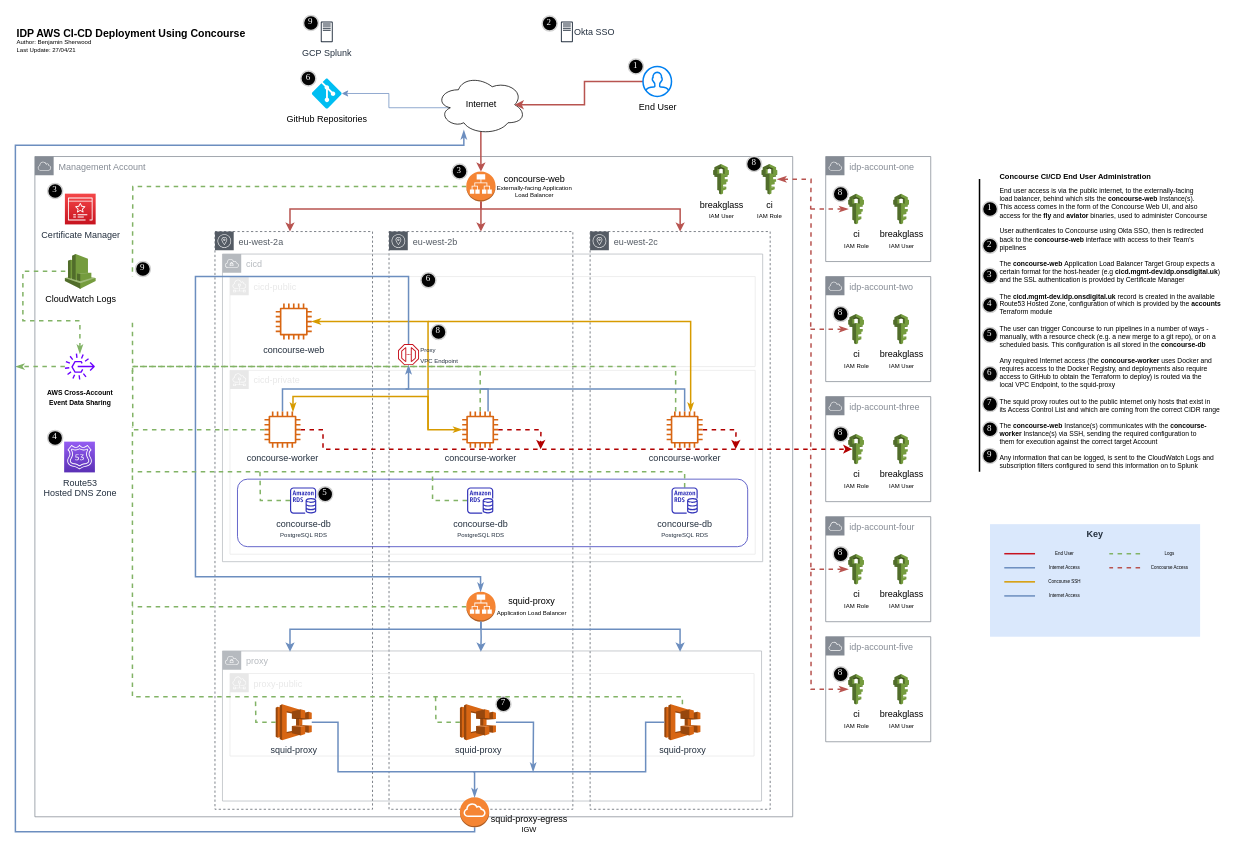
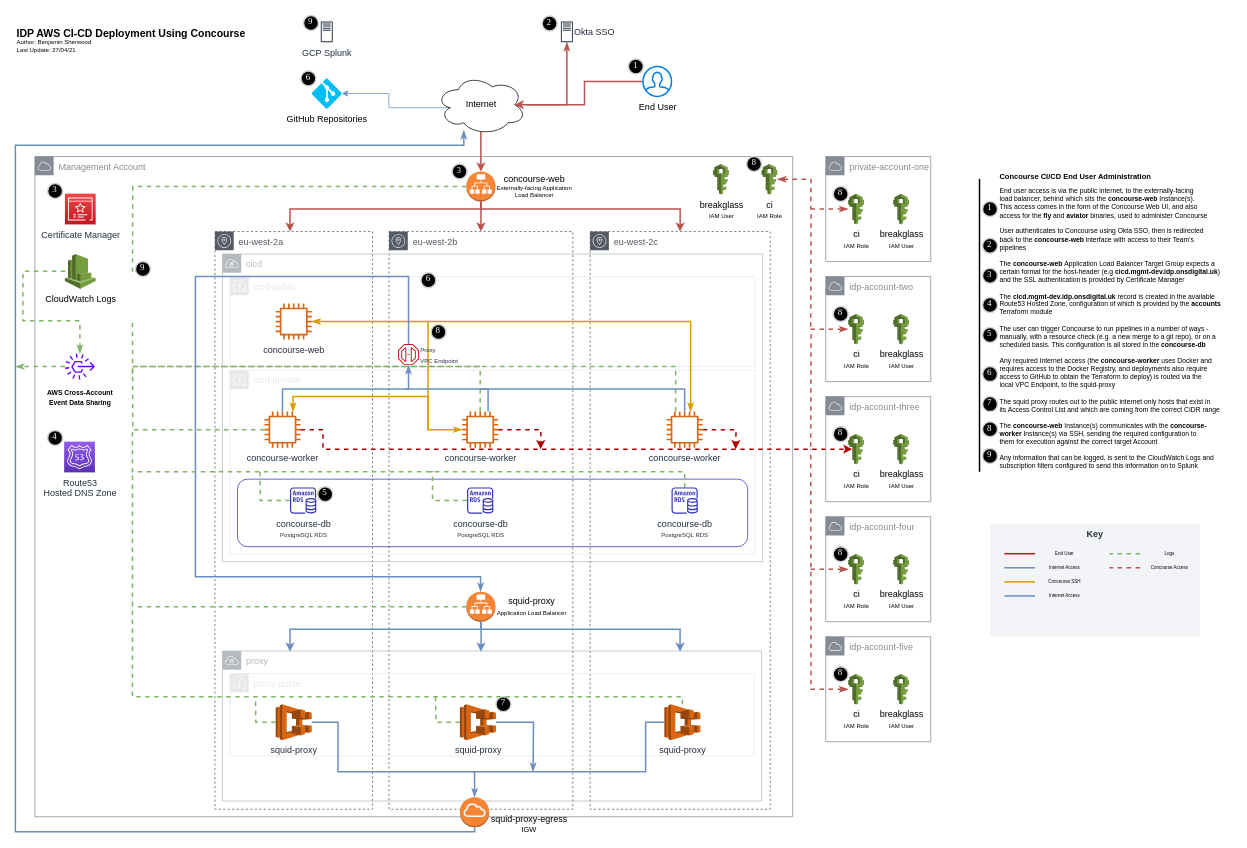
edge "Internet" -> "Okta SSO": added
node "idp-account-one": label "idp-account-one" -> "private-account-one"
node "Key": fillcolor #dae8fc -> #f3f4f7
